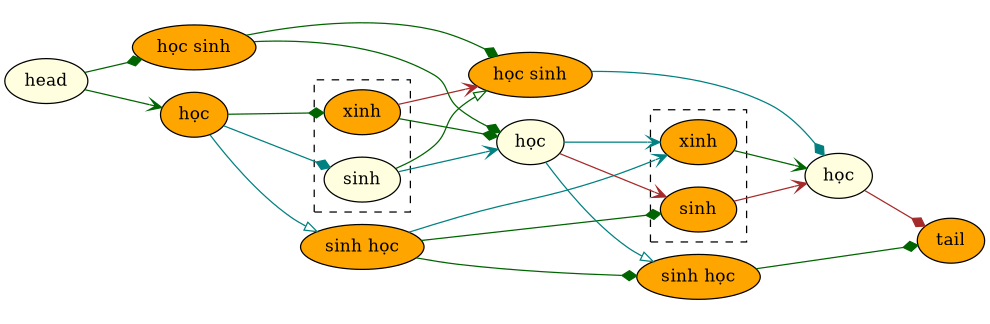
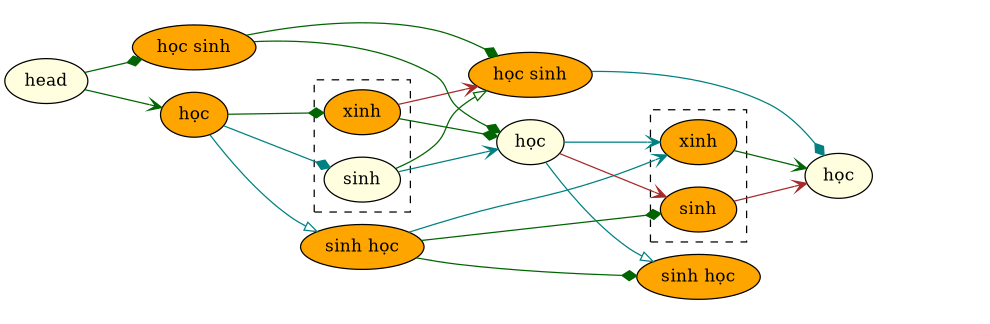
node "tail": removed
